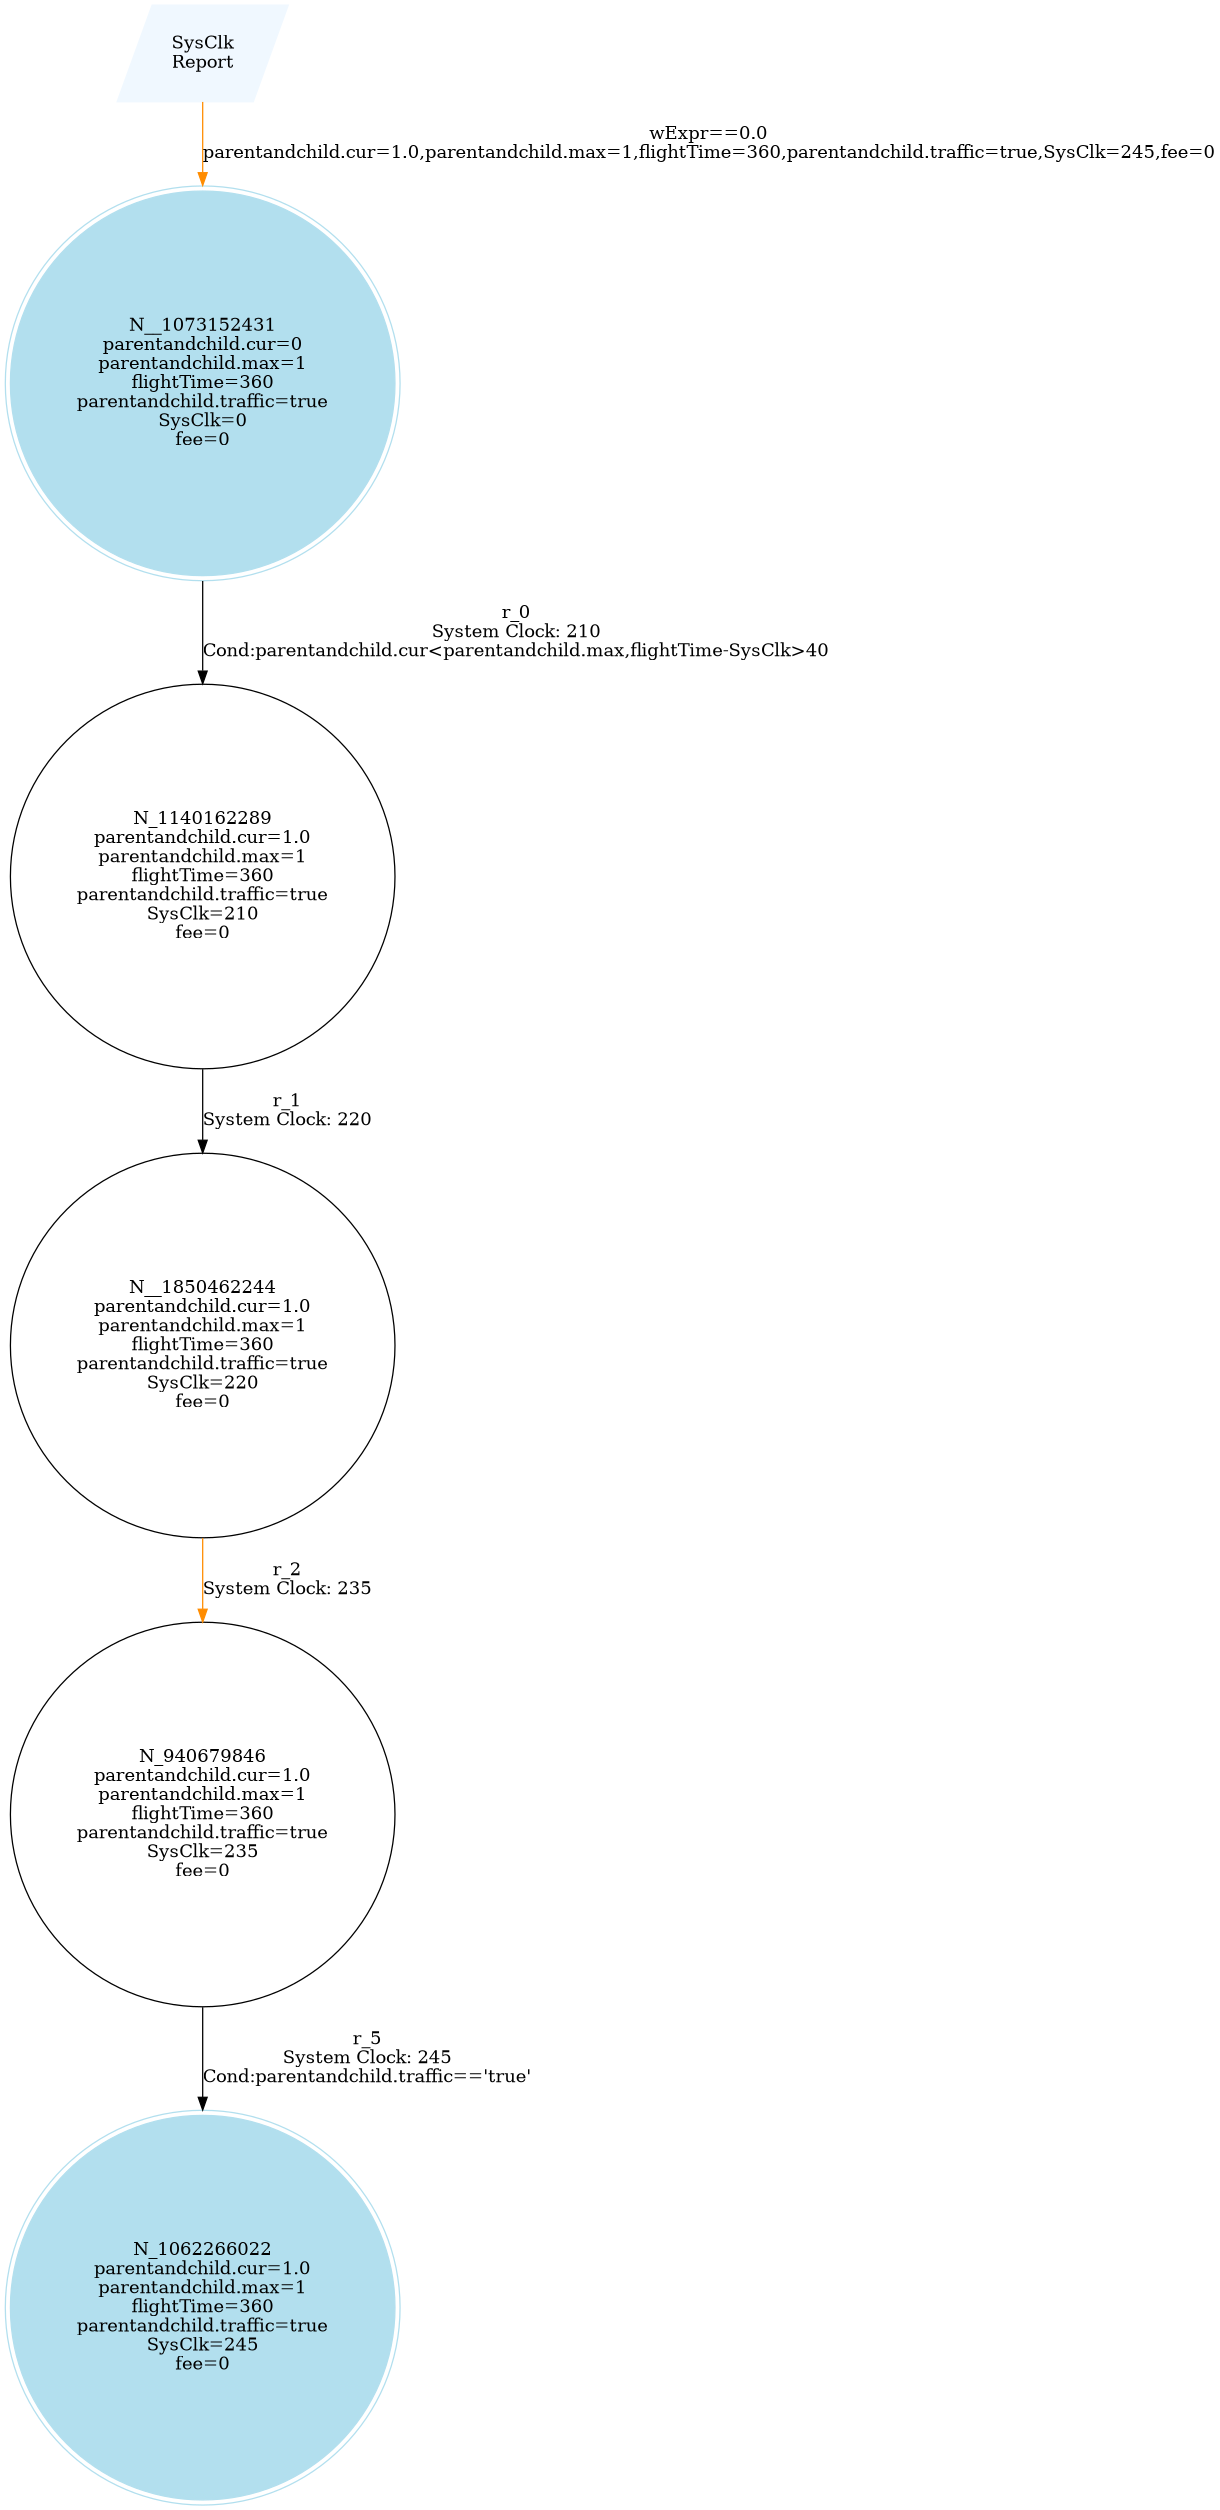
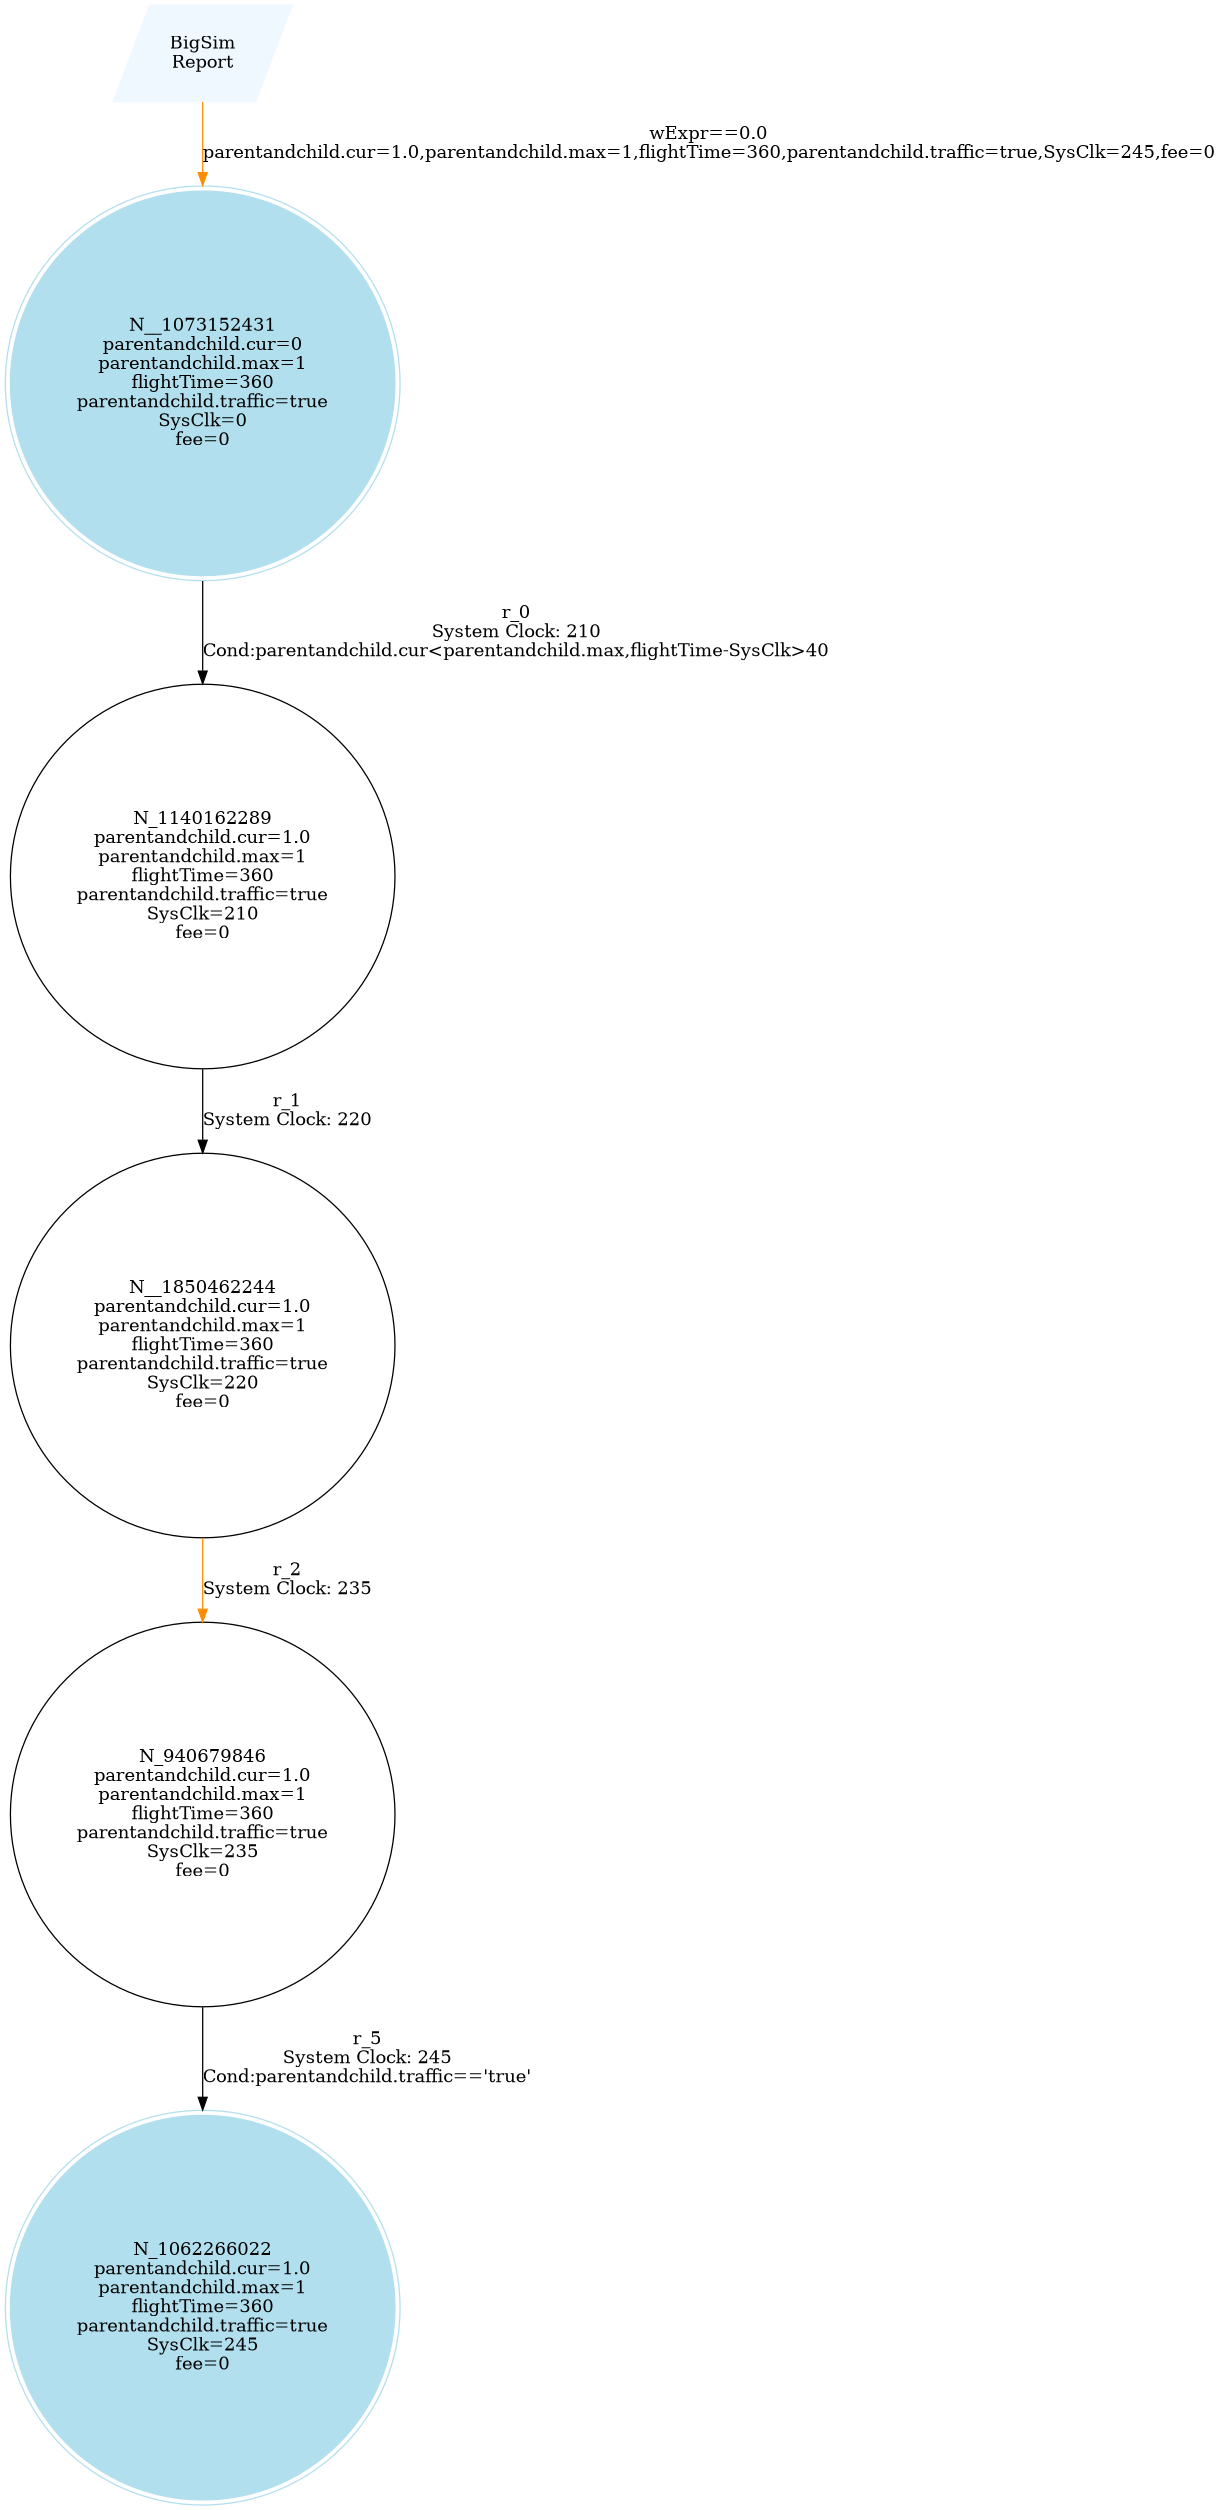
node "SysClk Report": label "SysClk Report" -> "BigSim Report"
